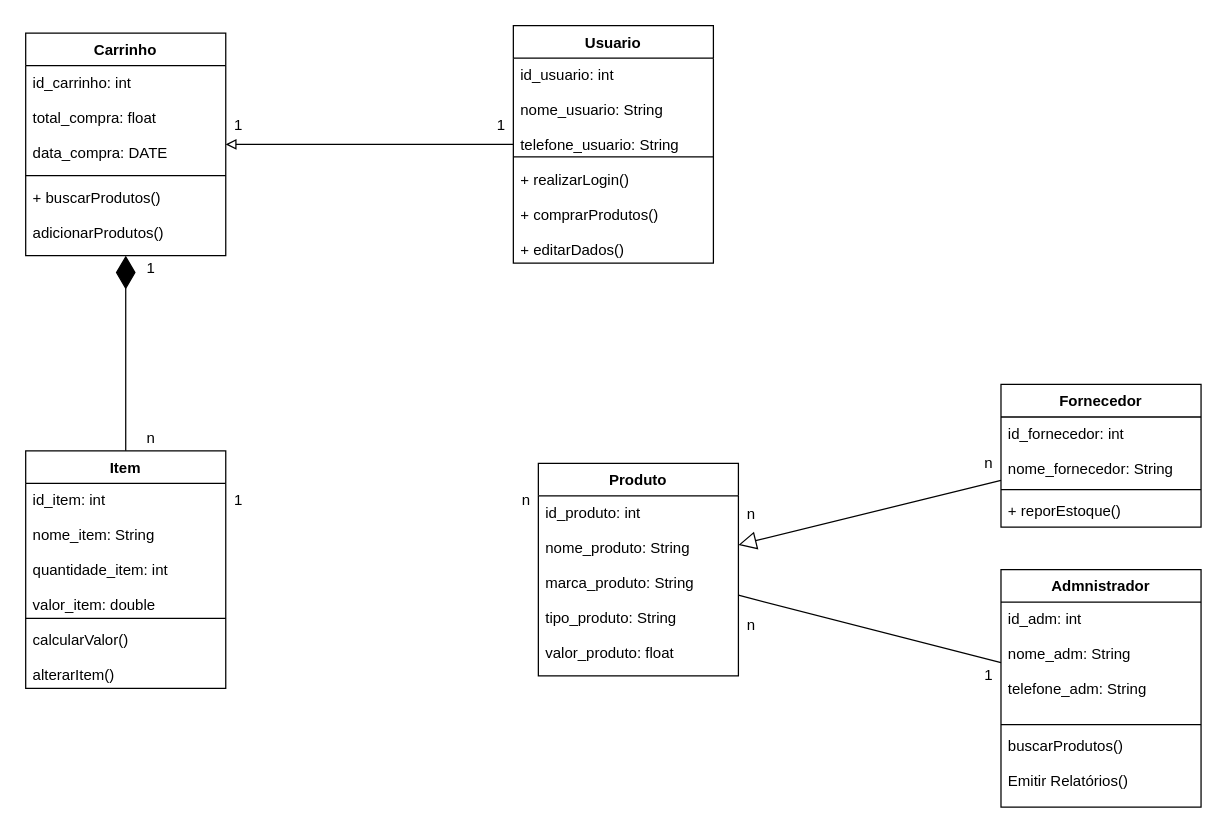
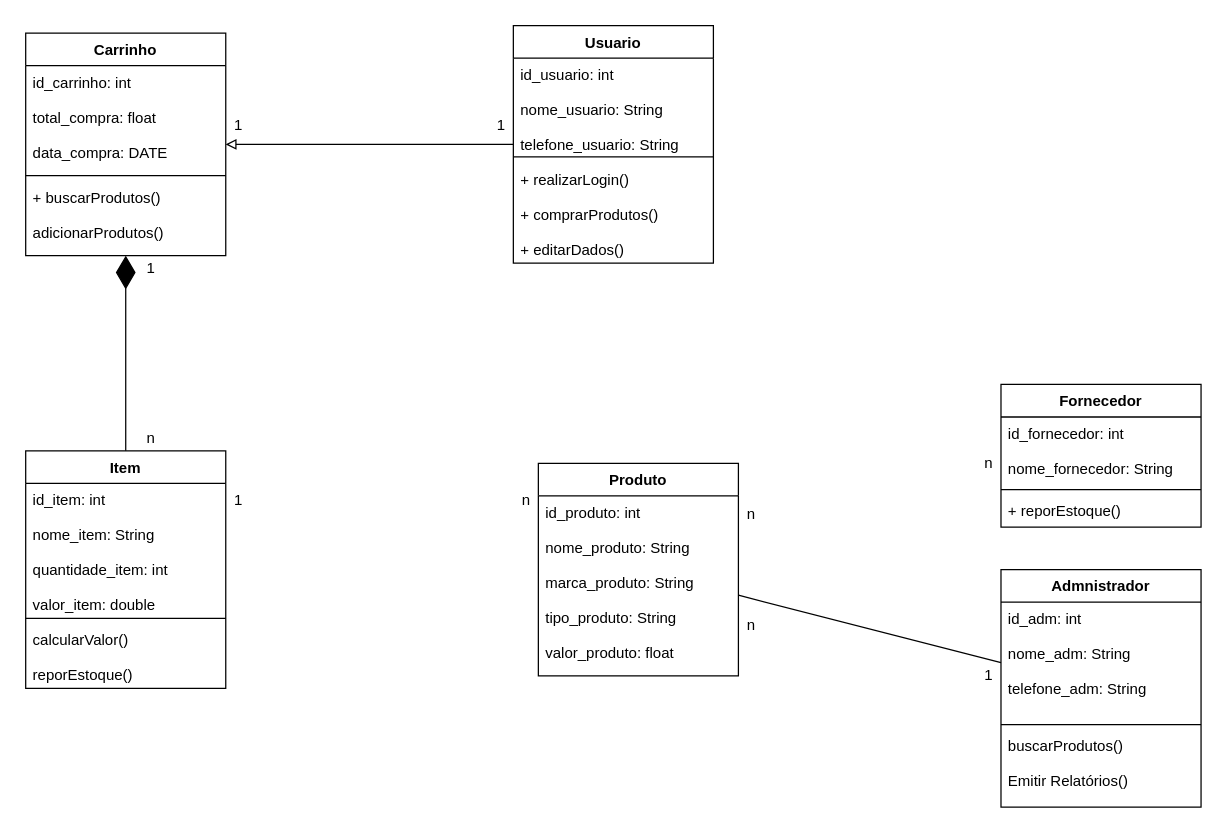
edge "Fornecedor" -> "Produto": removed
node "calcularValor() alterarItem()": label "calcularValor() alterarItem()" -> "calcularValor() reporEstoque()"
